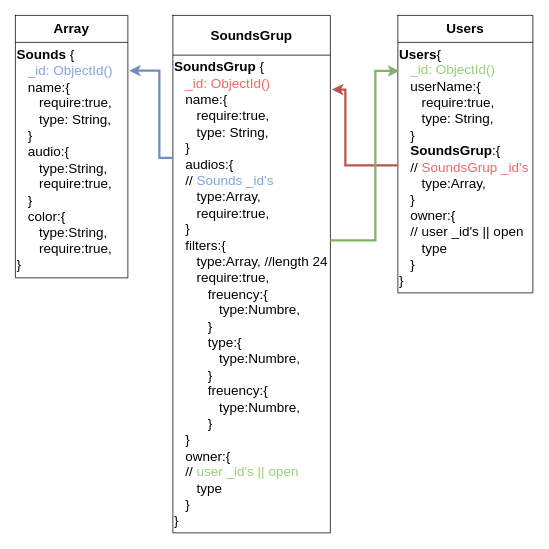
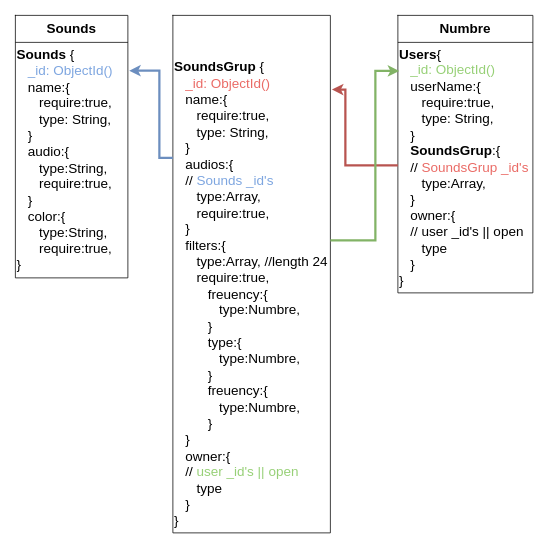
node "Array": label "Array" -> "Sounds"
node "Users": label "Users" -> "Numbre"
node "SoundsGrup": removed
